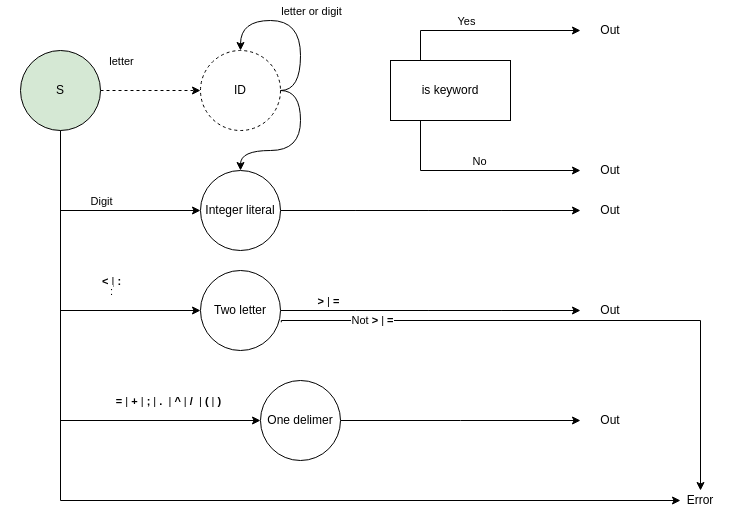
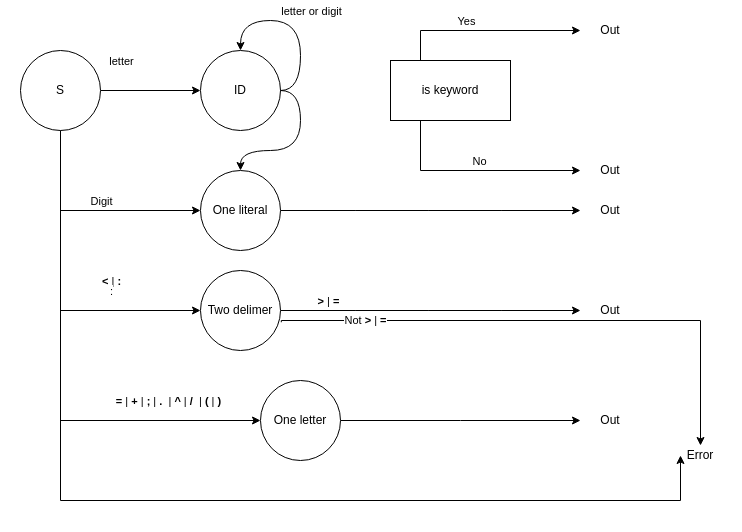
node "S": fillcolor #d5e8d4 -> #ffffff
edge "S" -> "ID": style dashed -> solid
node "ID": style dashed -> solid
node "Integer literal": label "Integer literal" -> "One literal"
node "Two letter": label "Two letter" -> "Two delimer"
node "One delimer": label "One delimer" -> "One letter"
node "Error": moved (701, 501) -> (701, 456)
